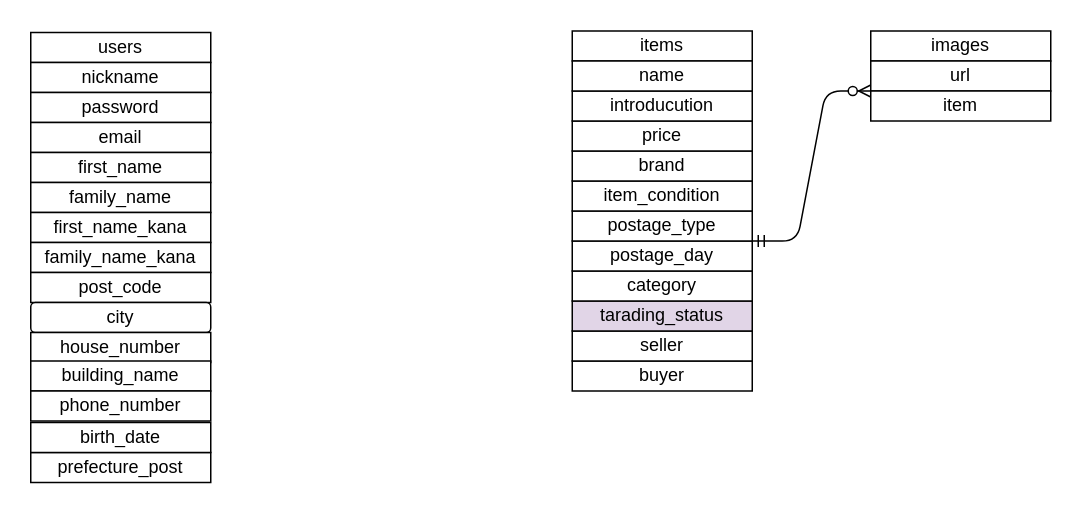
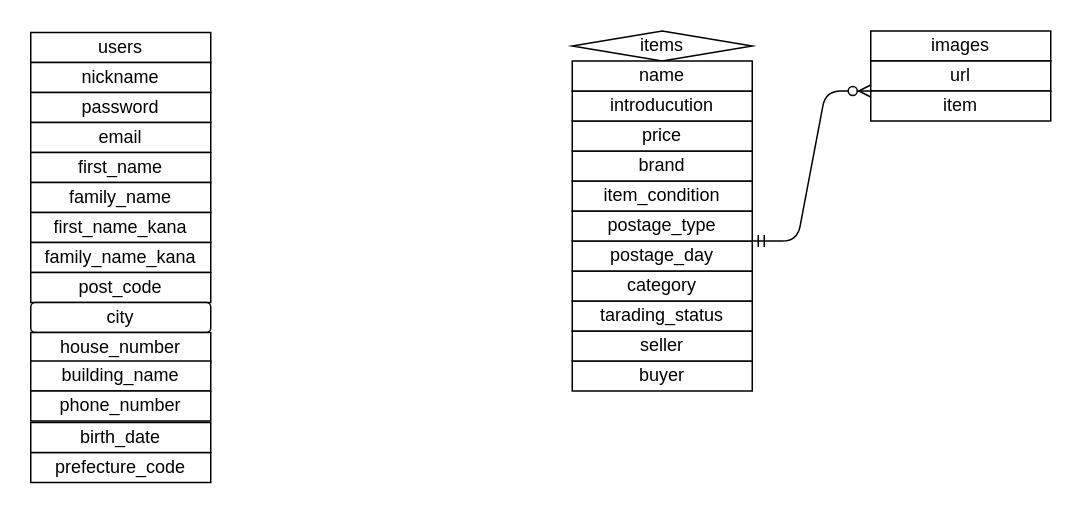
node "items": shape rectangle -> diamond
node "tarading_status": fillcolor #e1d5e7 -> #ffffff
node "prefecture_post": label "prefecture_post" -> "prefecture_code"
